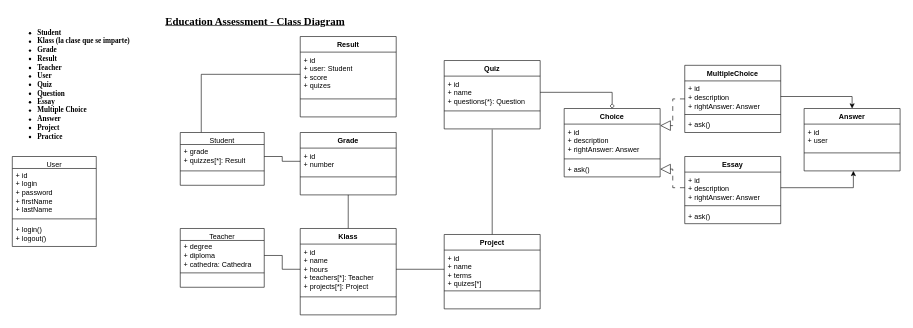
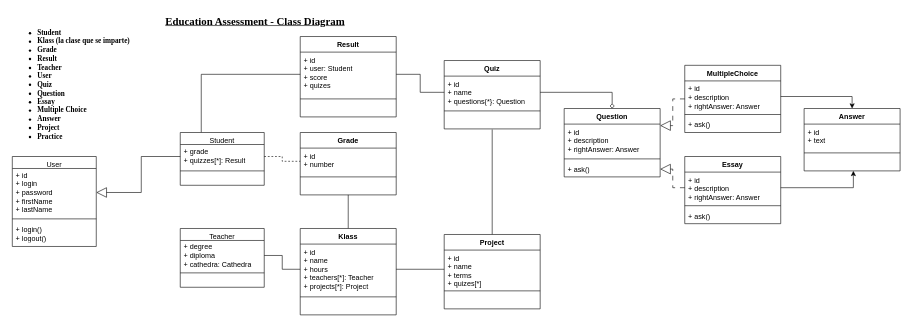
edge "+ id + user: Student + score + quizes" -- "+ id + name + questions{*}: Question": added
node "Choice": label "Choice" -> "Question"
node "+ id + user": label "+ id + user" -> "+ id + text"
edge "+ grade + quizzes[*]: Result" -- "+ id + number": style solid -> dashed
edge "+ grade + quizzes[*]: Result" -> "+ id + login + password + firstName + lastName": added
